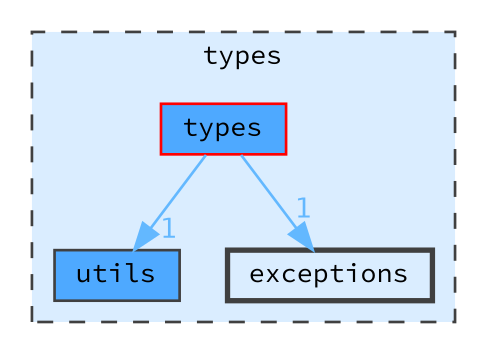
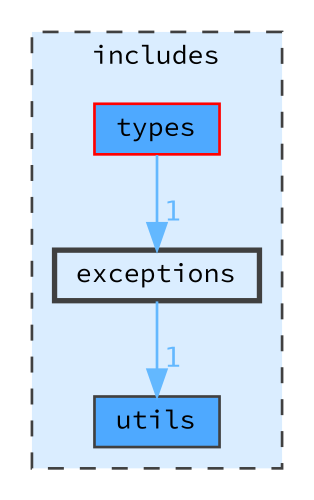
cluster "types": label "types" -> "includes"
edge "types" -> "utils": now "exceptions" -> "utils"
